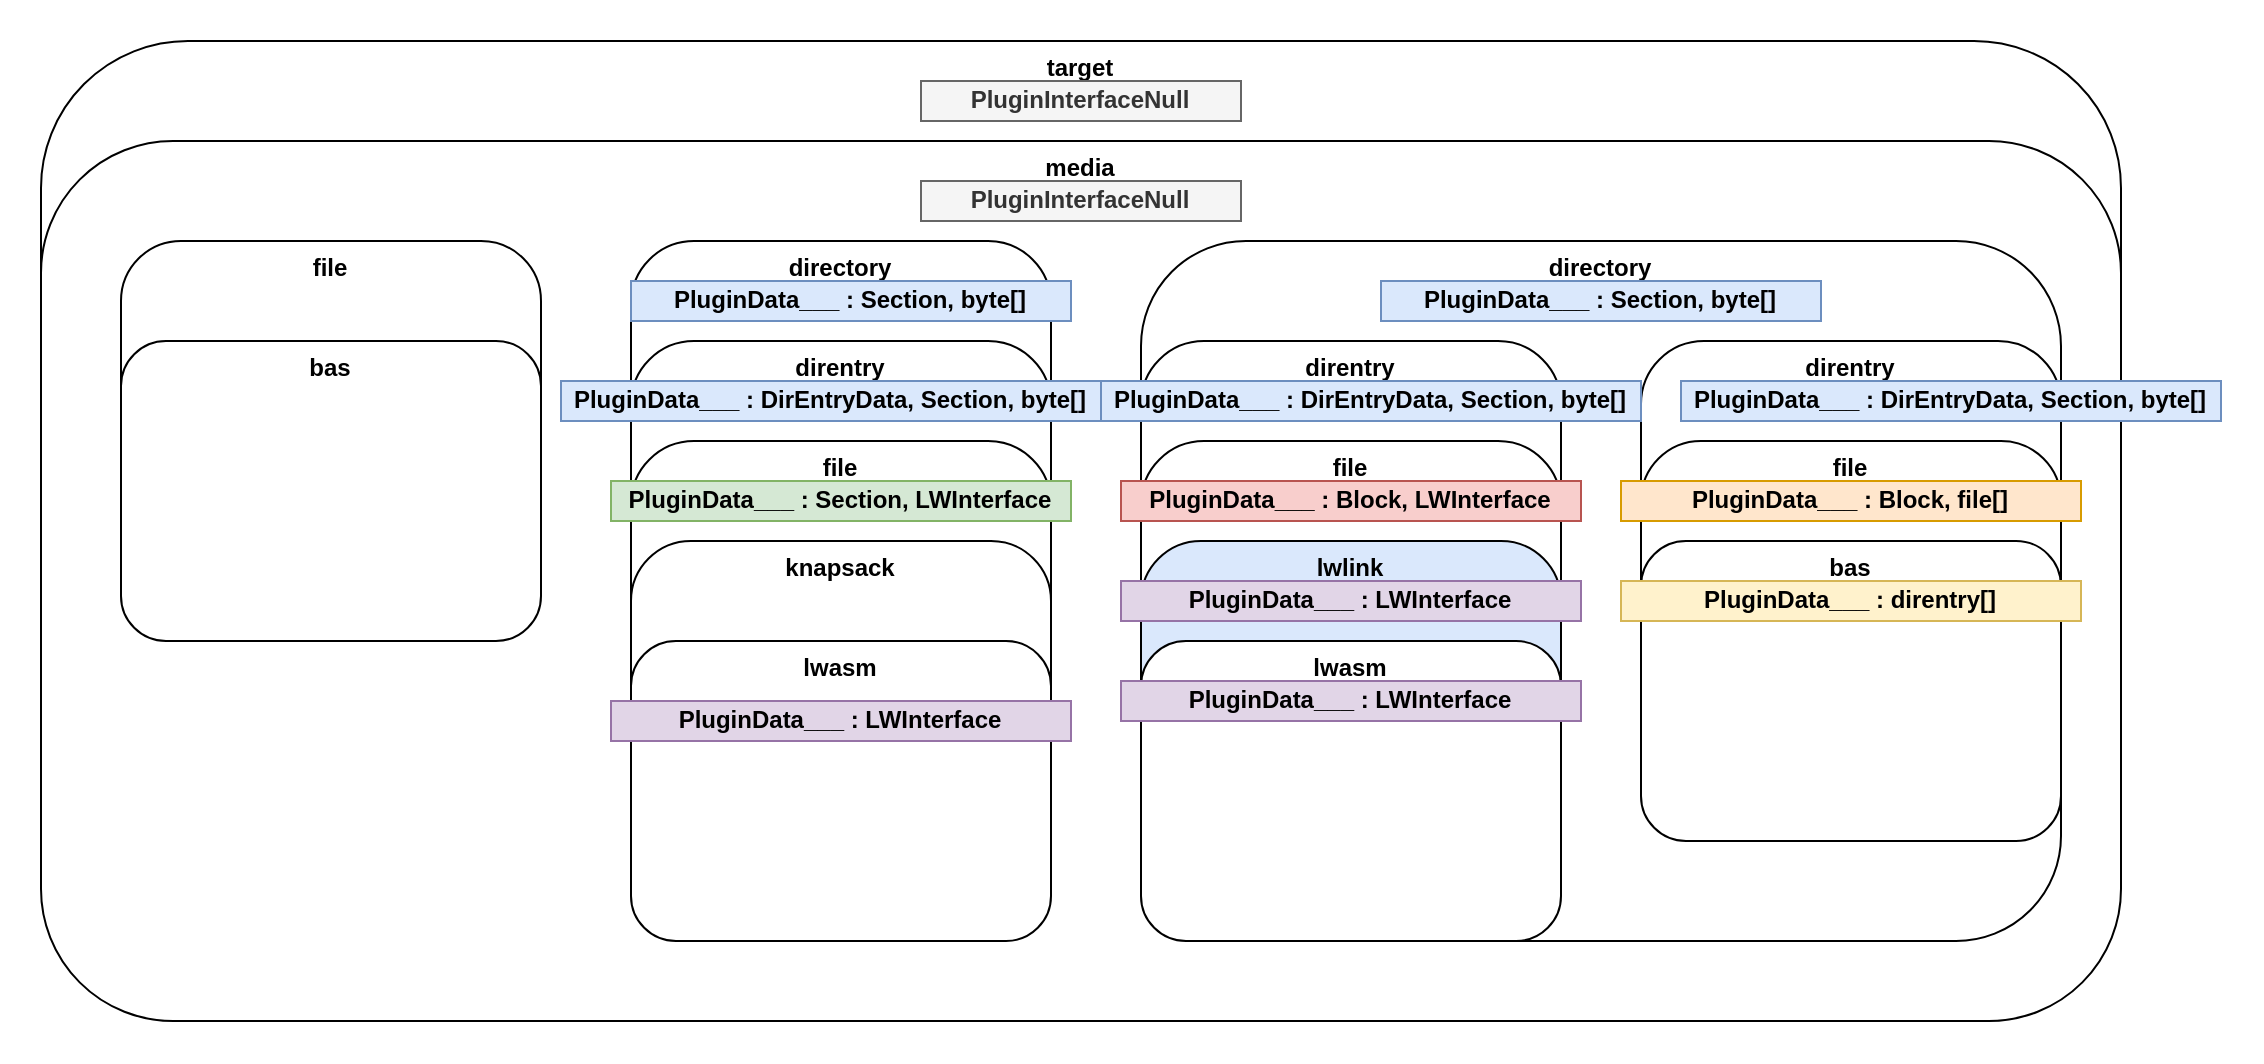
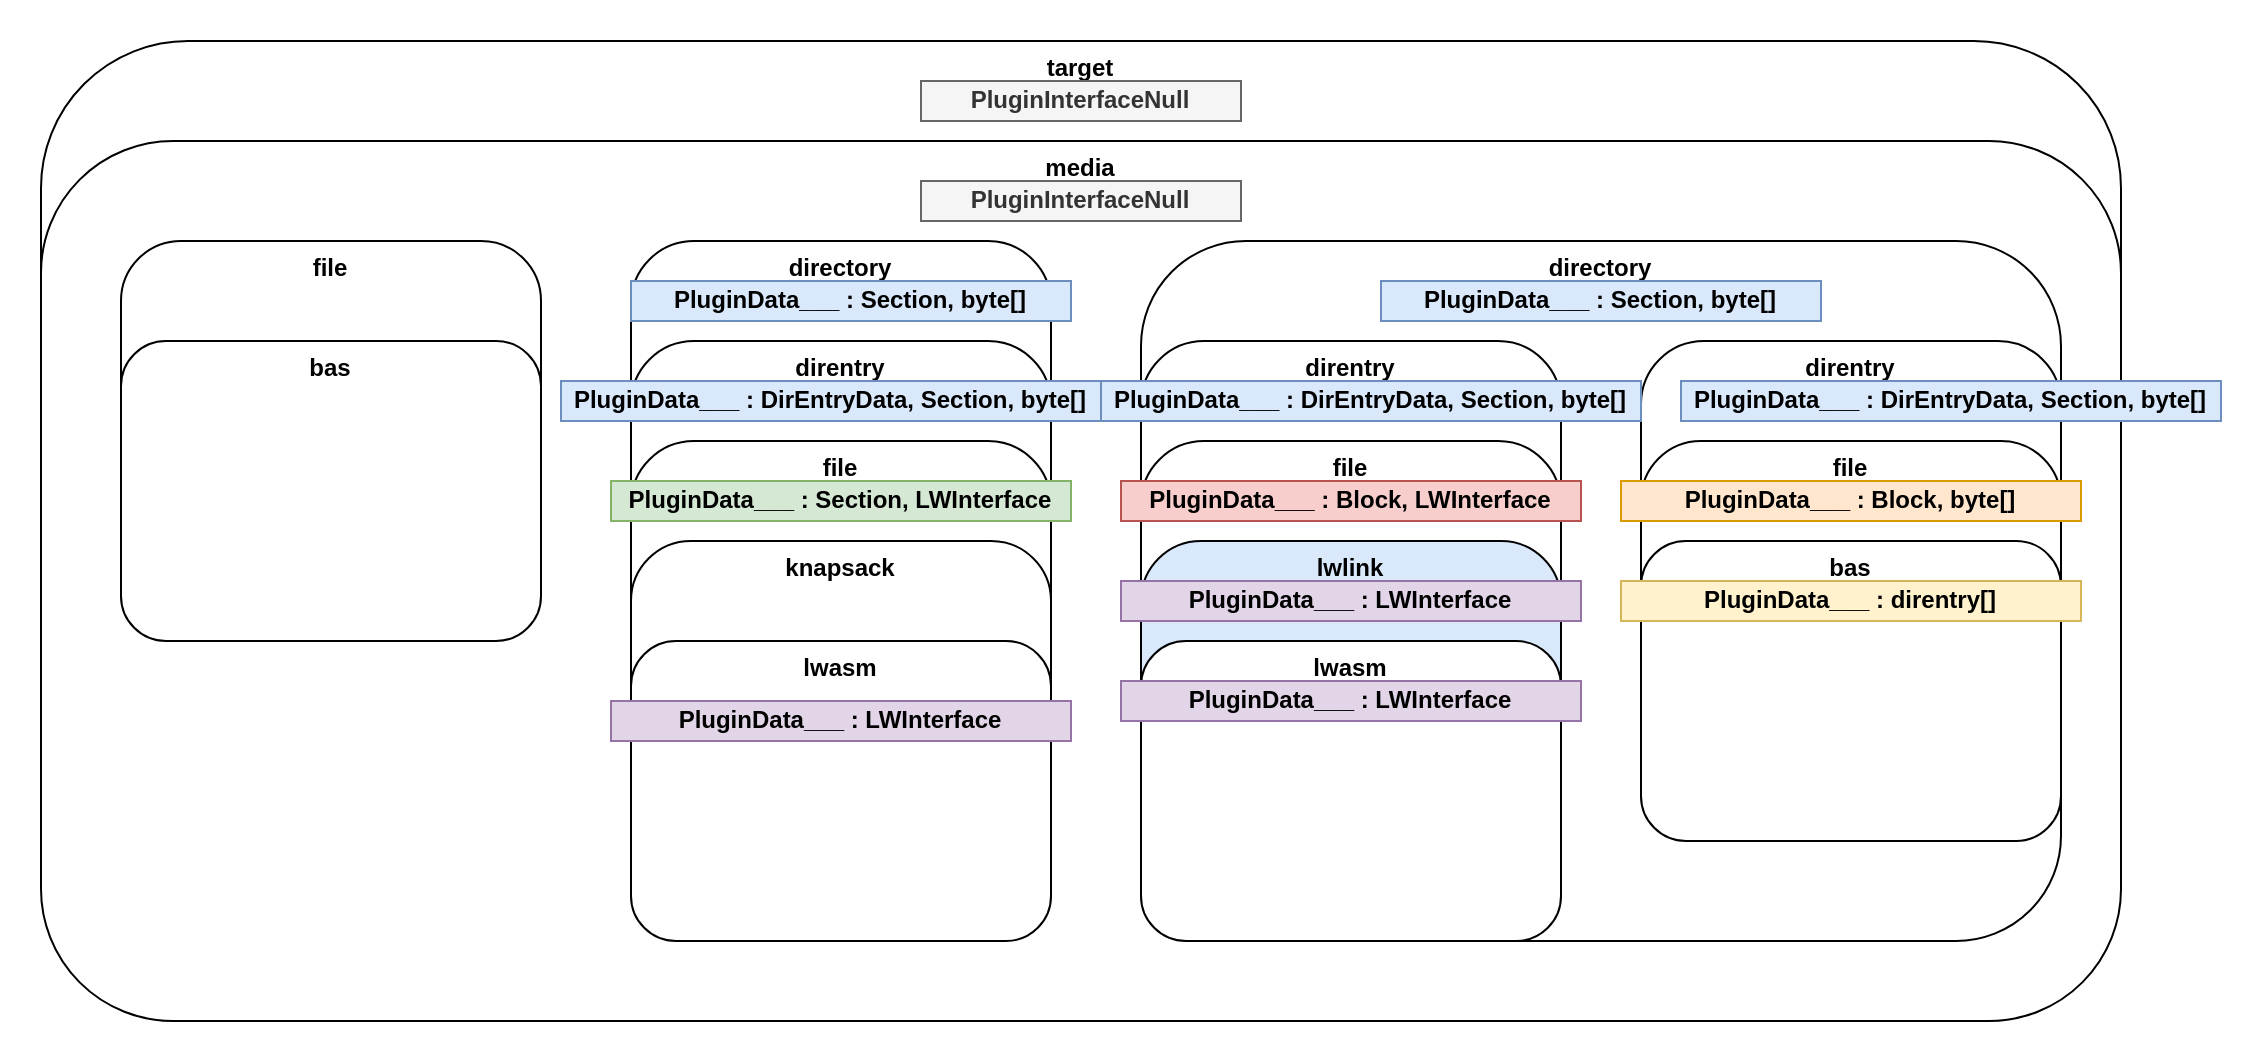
node "PluginData___ : Block, file[]": label "PluginData___ : Block, file[]" -> "PluginData___ : Block, byte[]"
